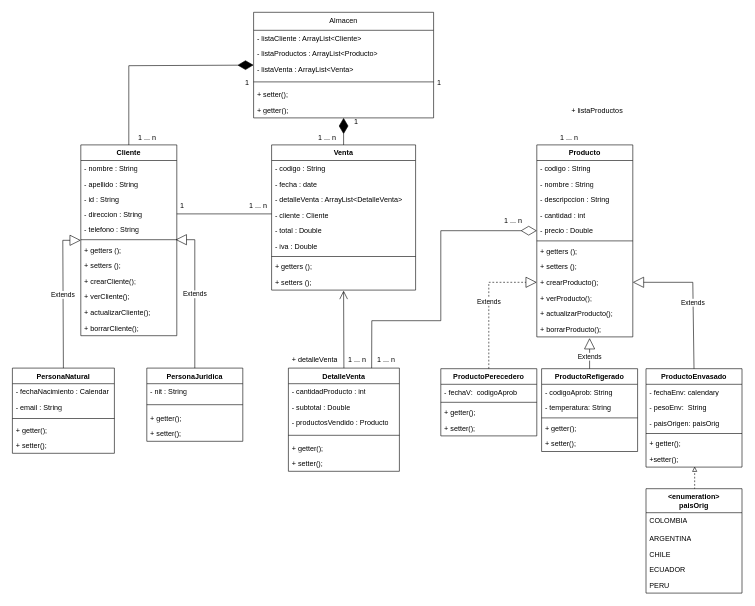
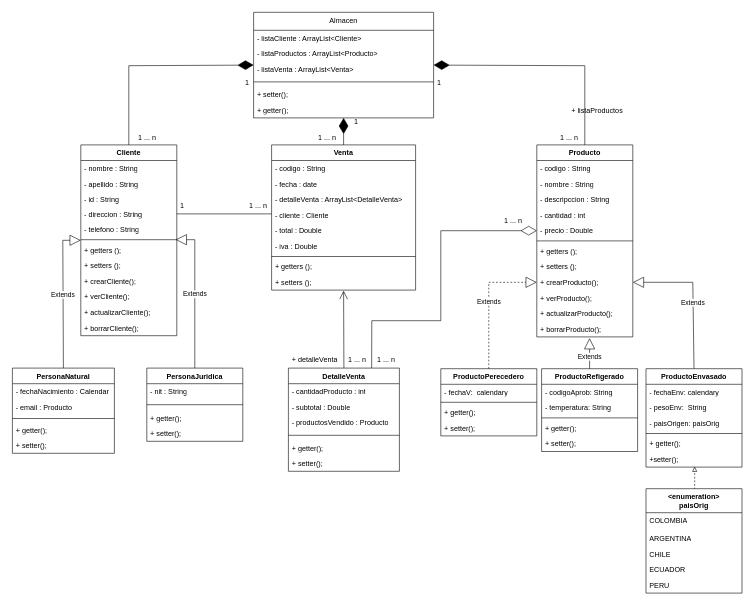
edge "Producto" -> "Almacen": added
node "- fechaV: codigoAprob": label "- fechaV: codigoAprob" -> "- fechaV: calendary"
node "- email : String": label "- email : String" -> "- email : Producto"
